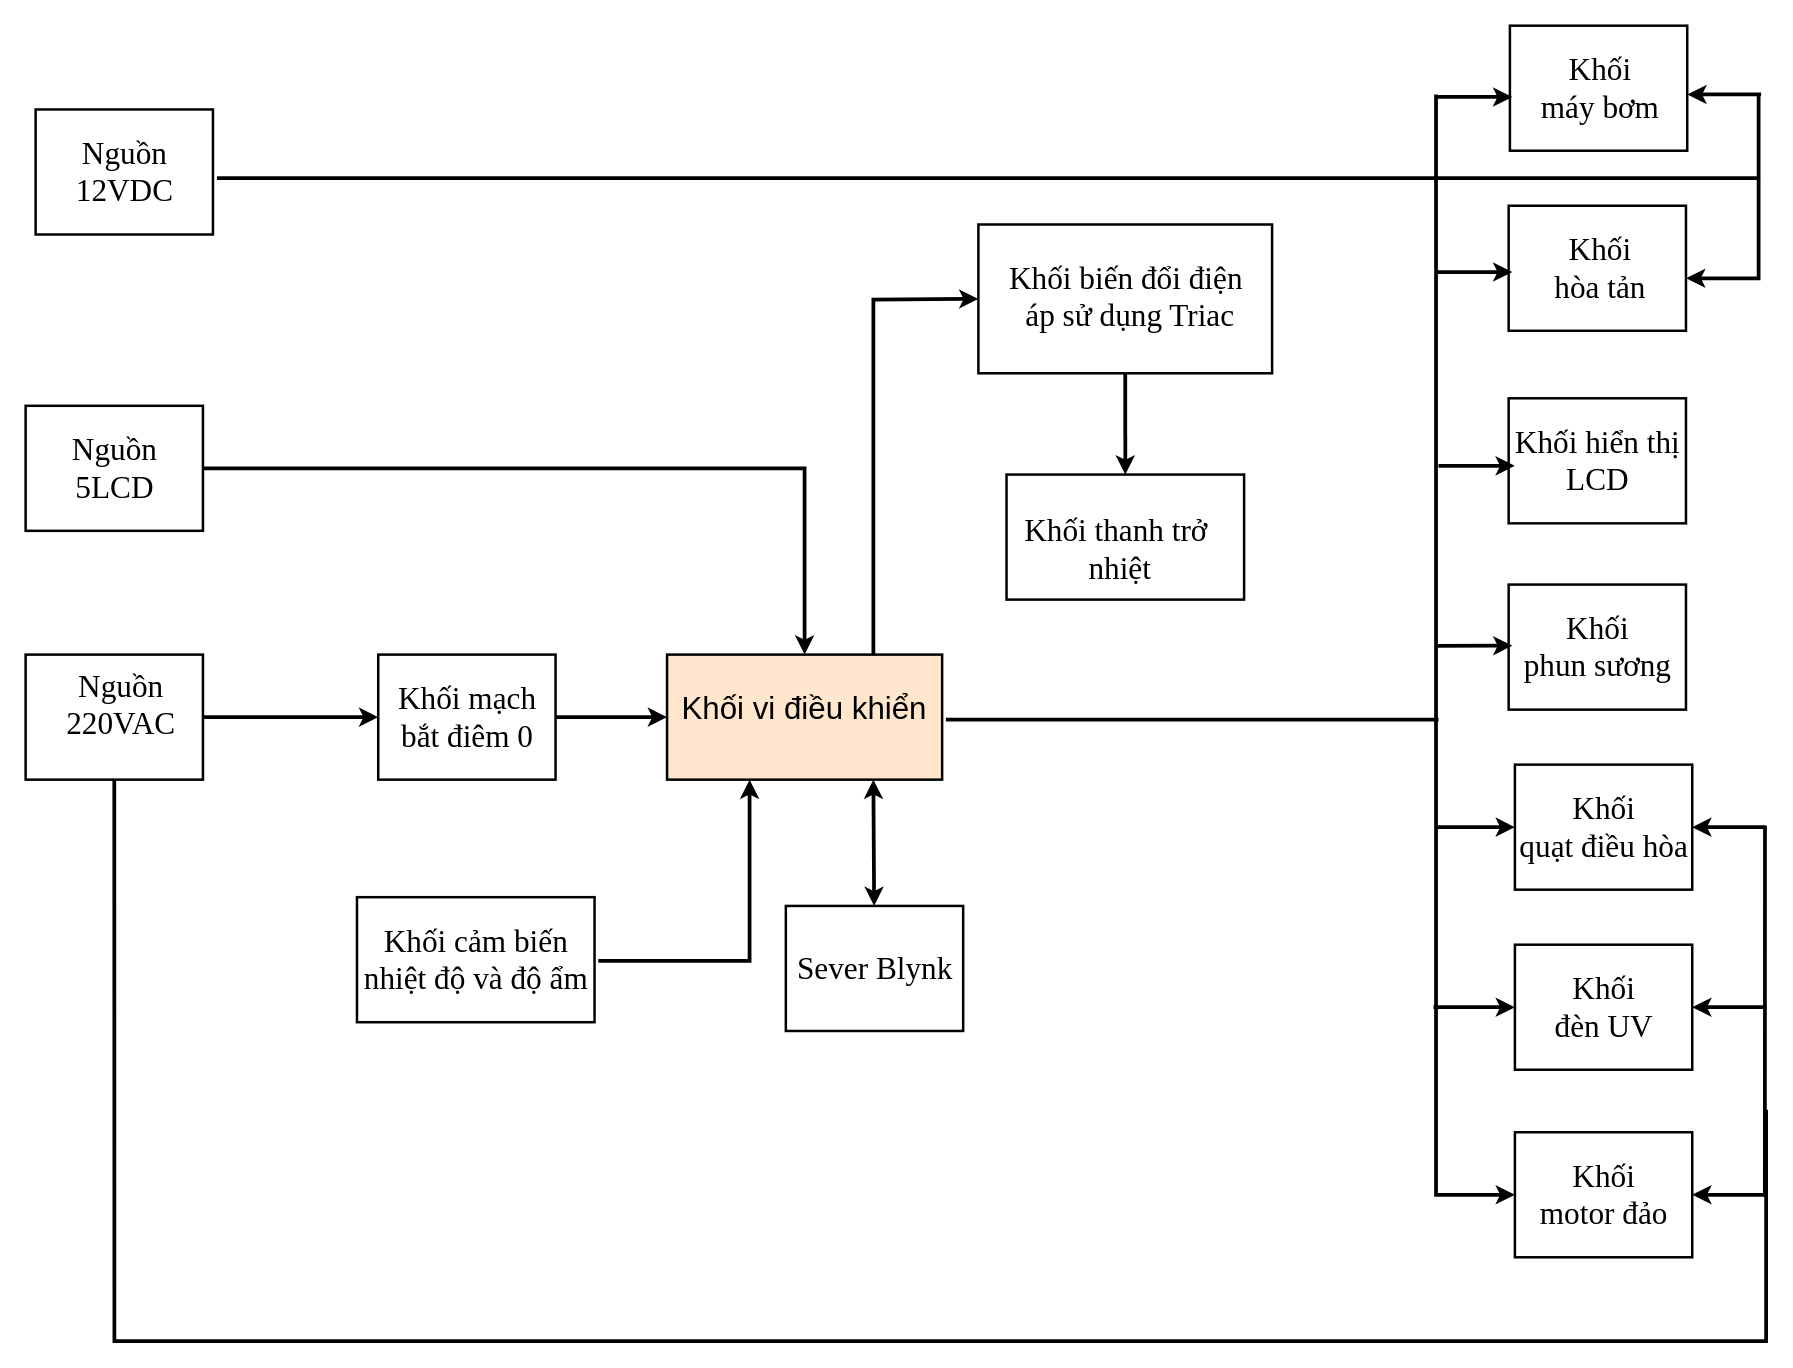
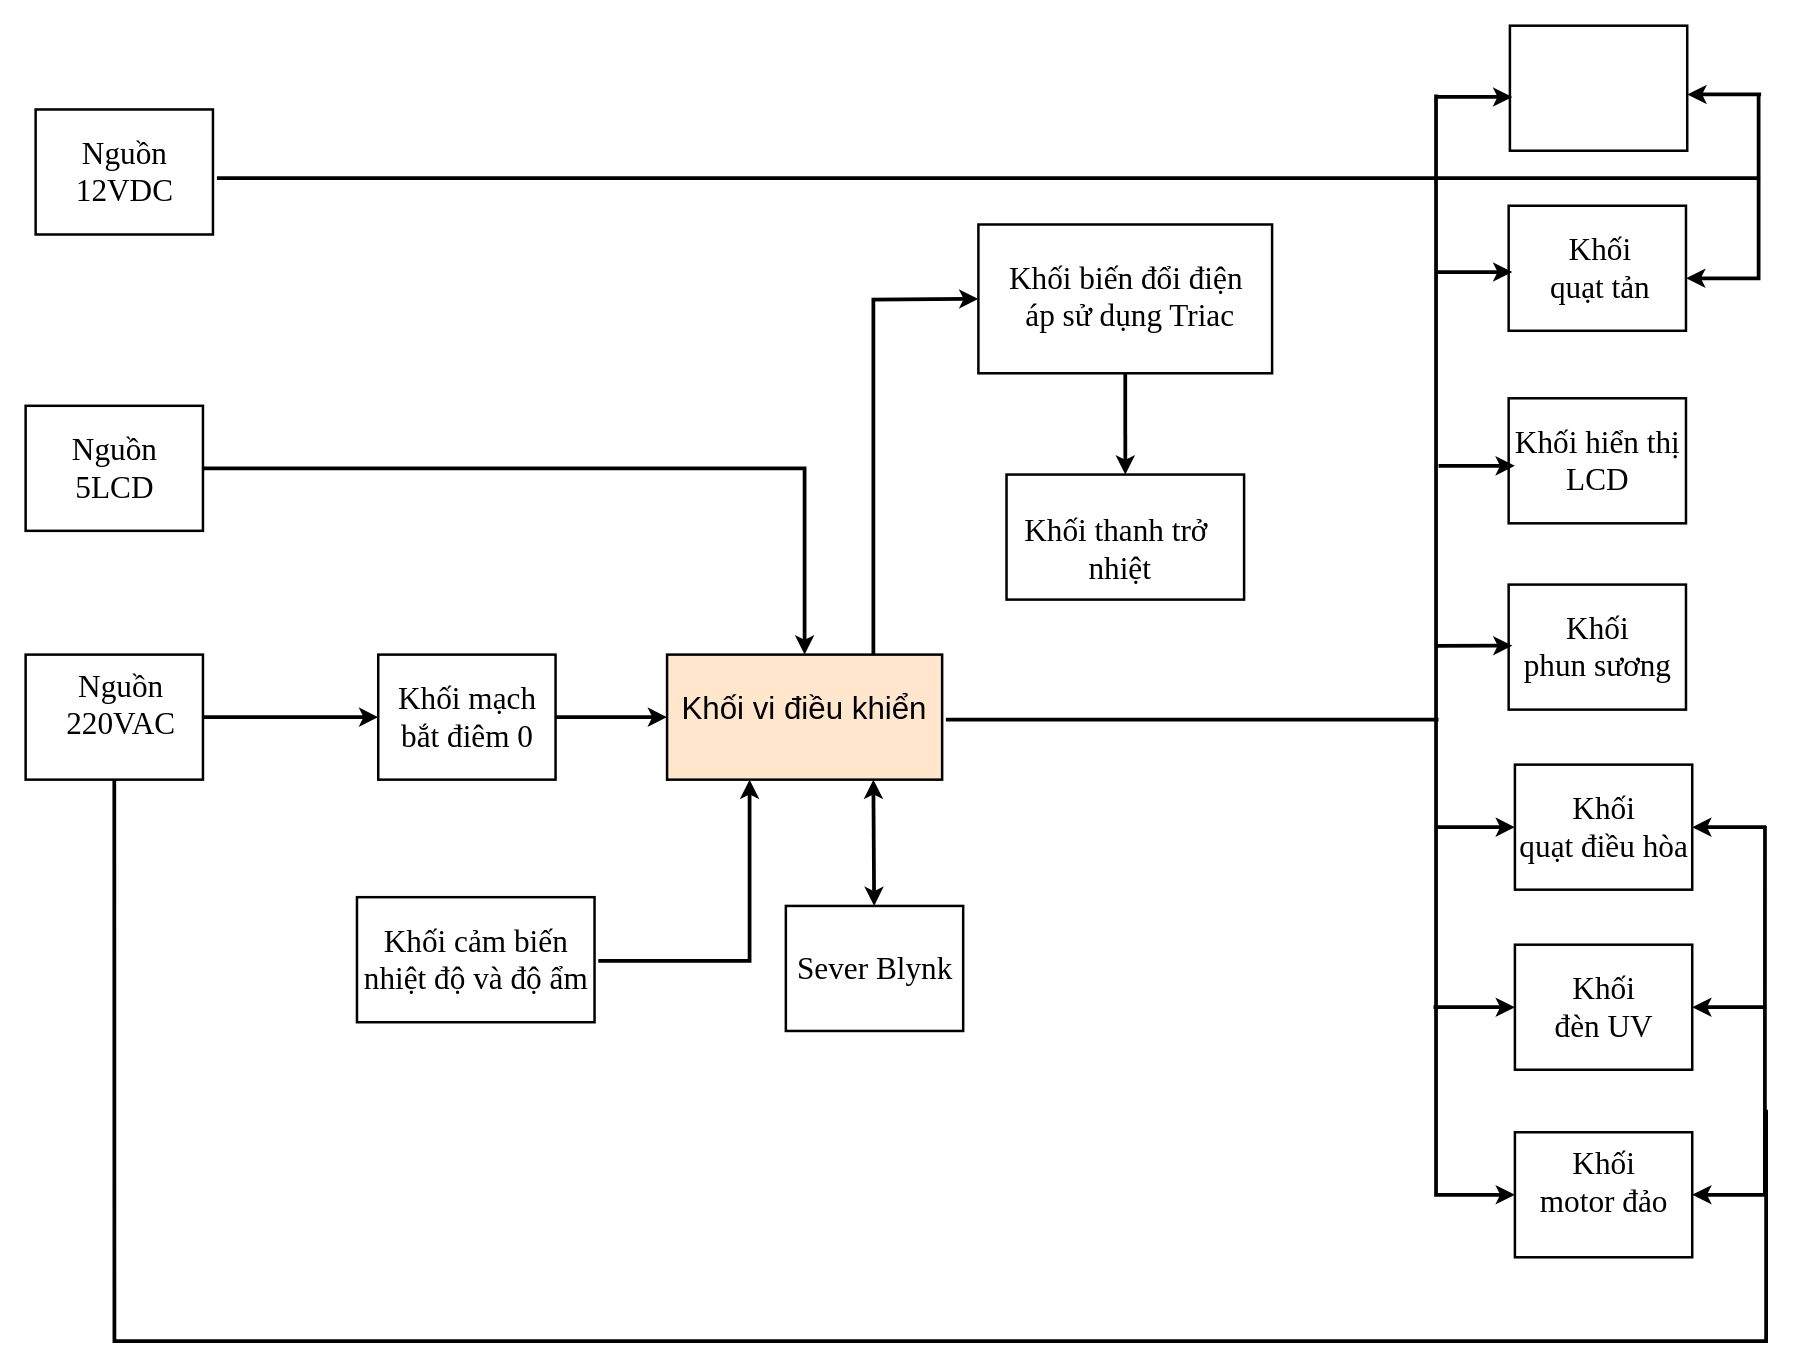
node "Khối máy bơm": removed
node "Khối hòa tản": label "Khối hòa tản" -> "Khối quạt tản"
node "Khối motor đảo": moved (1603, 1194) -> (1603, 1182)
